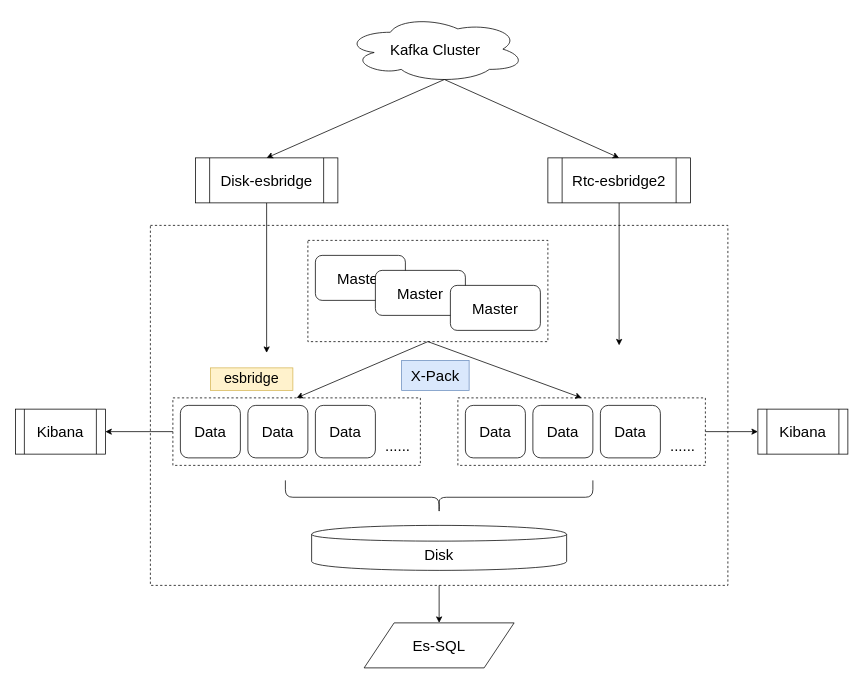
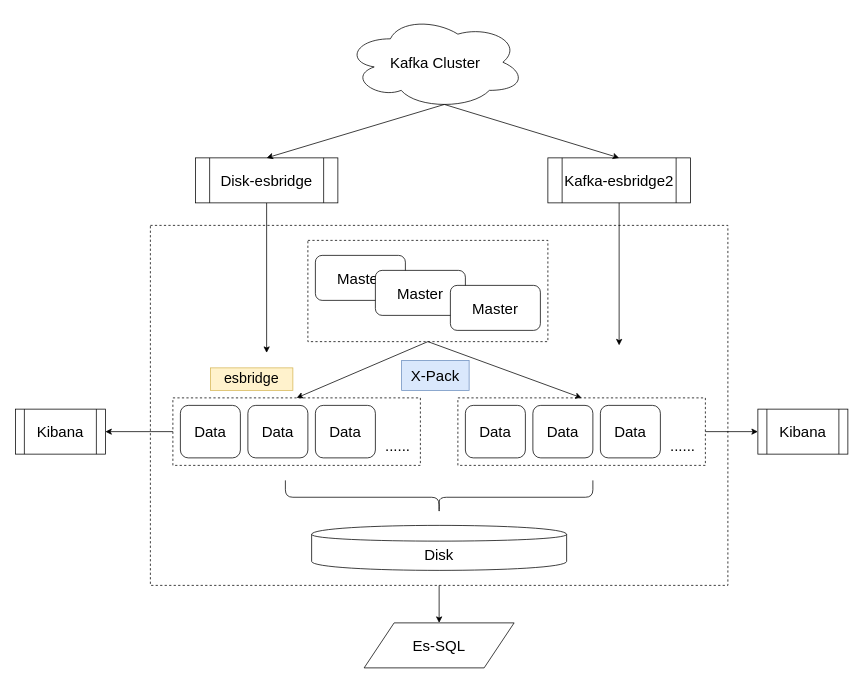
node "Kafka Cluster": size 180x68 -> 180x94
node "Rtc-esbridge2": label "Rtc-esbridge2" -> "Kafka-esbridge2"
